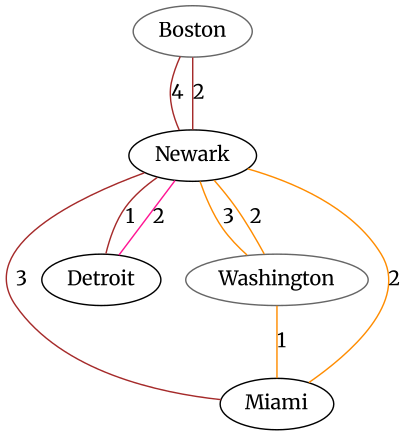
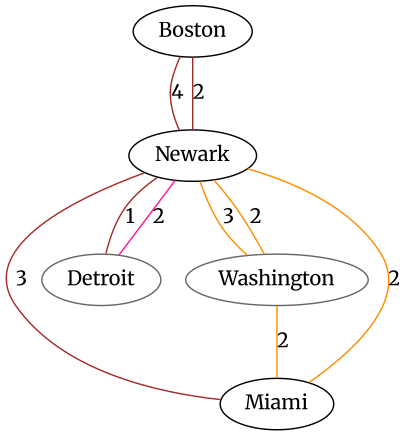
node "Boston": color gray40 -> black
node "Detroit": color black -> gray40
edge "Washington" -- "Miami": label "1" -> "2"
